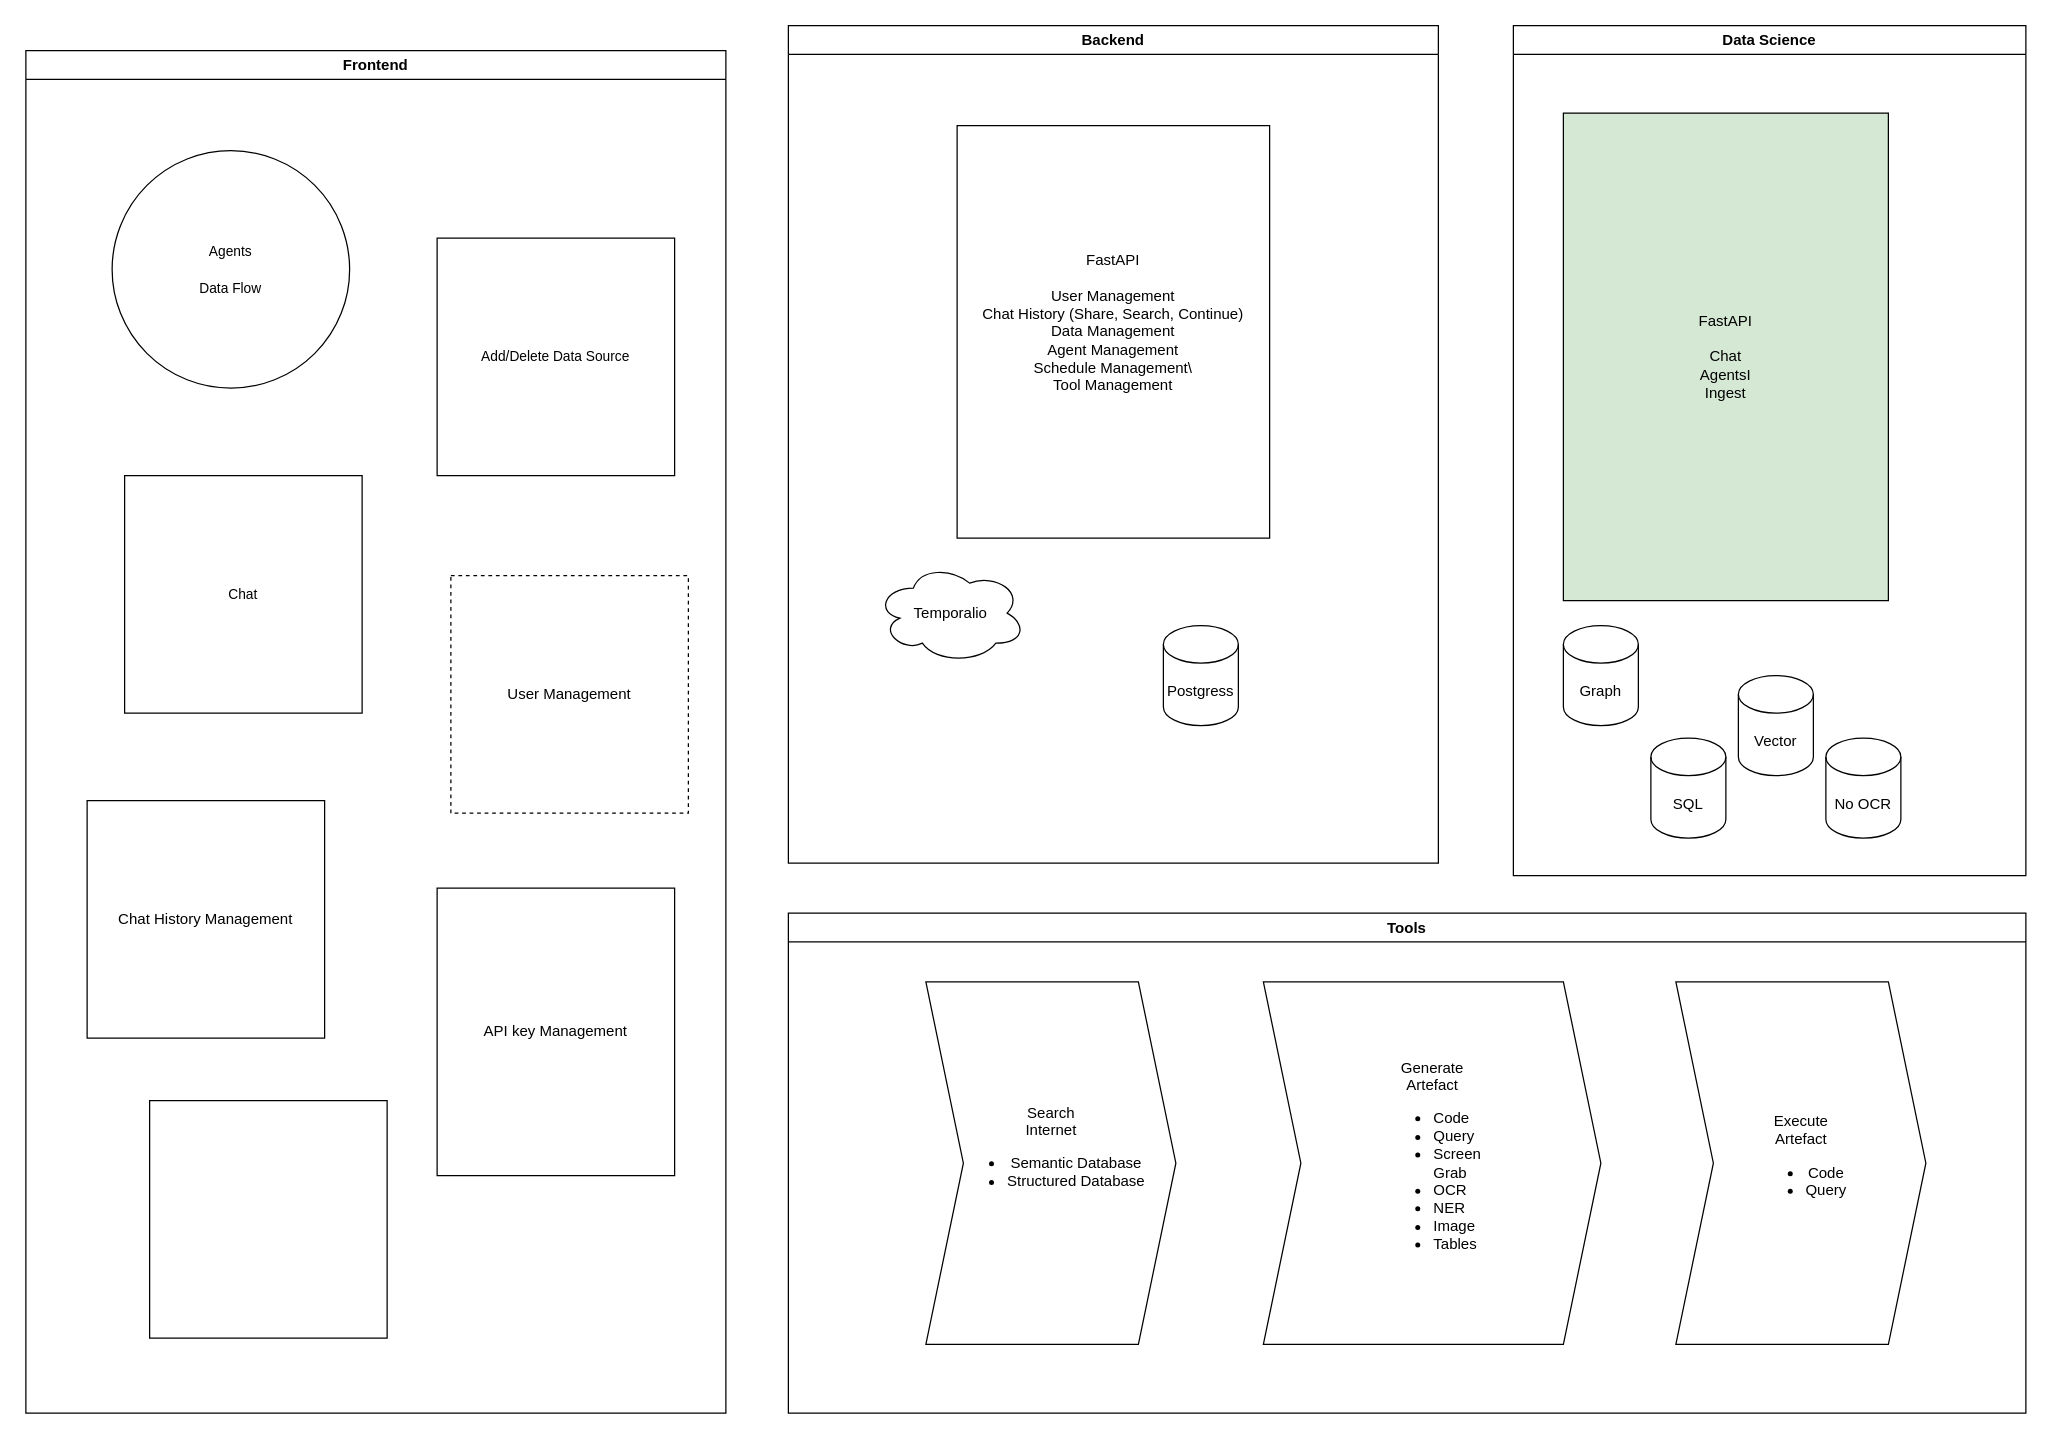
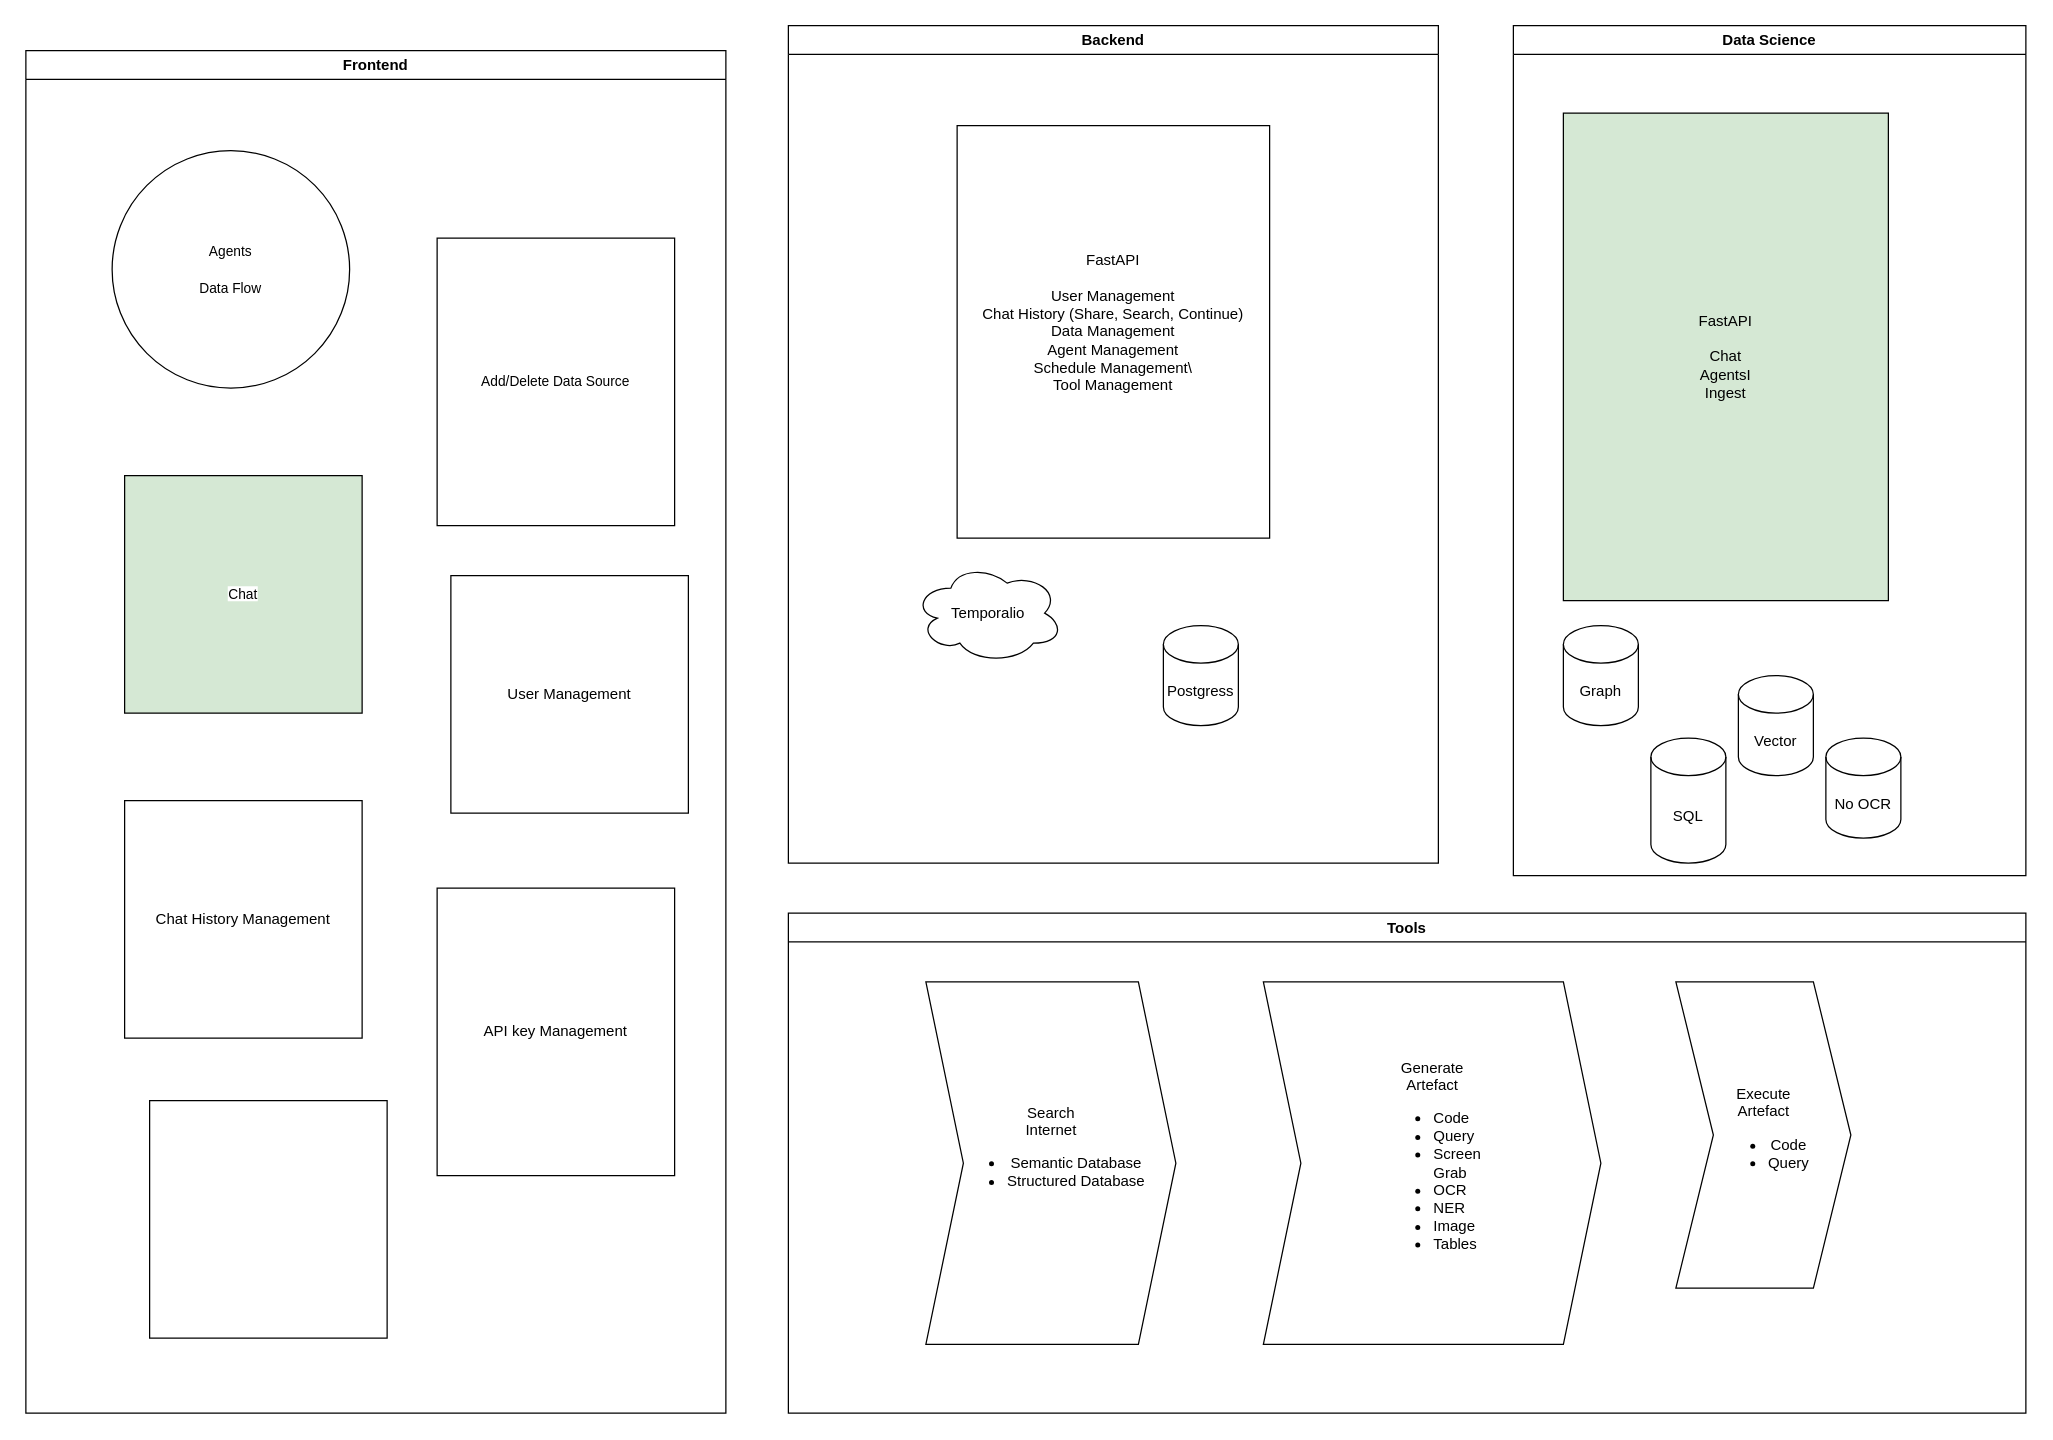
node "Add/Delete Data Source": size 238x238 -> 238x288
node "Chat": fillcolor #ffffff -> #d5e8d4
node "Temporalio": moved (951, 613) -> (988, 613)
node "User Management": style dashed -> solid
node "SQL": size 75x100 -> 75x125
node "Chat History Management": moved (206, 919) -> (243, 919)
node "Execute ArtefactCode Query": size 250x363 -> 175x306
